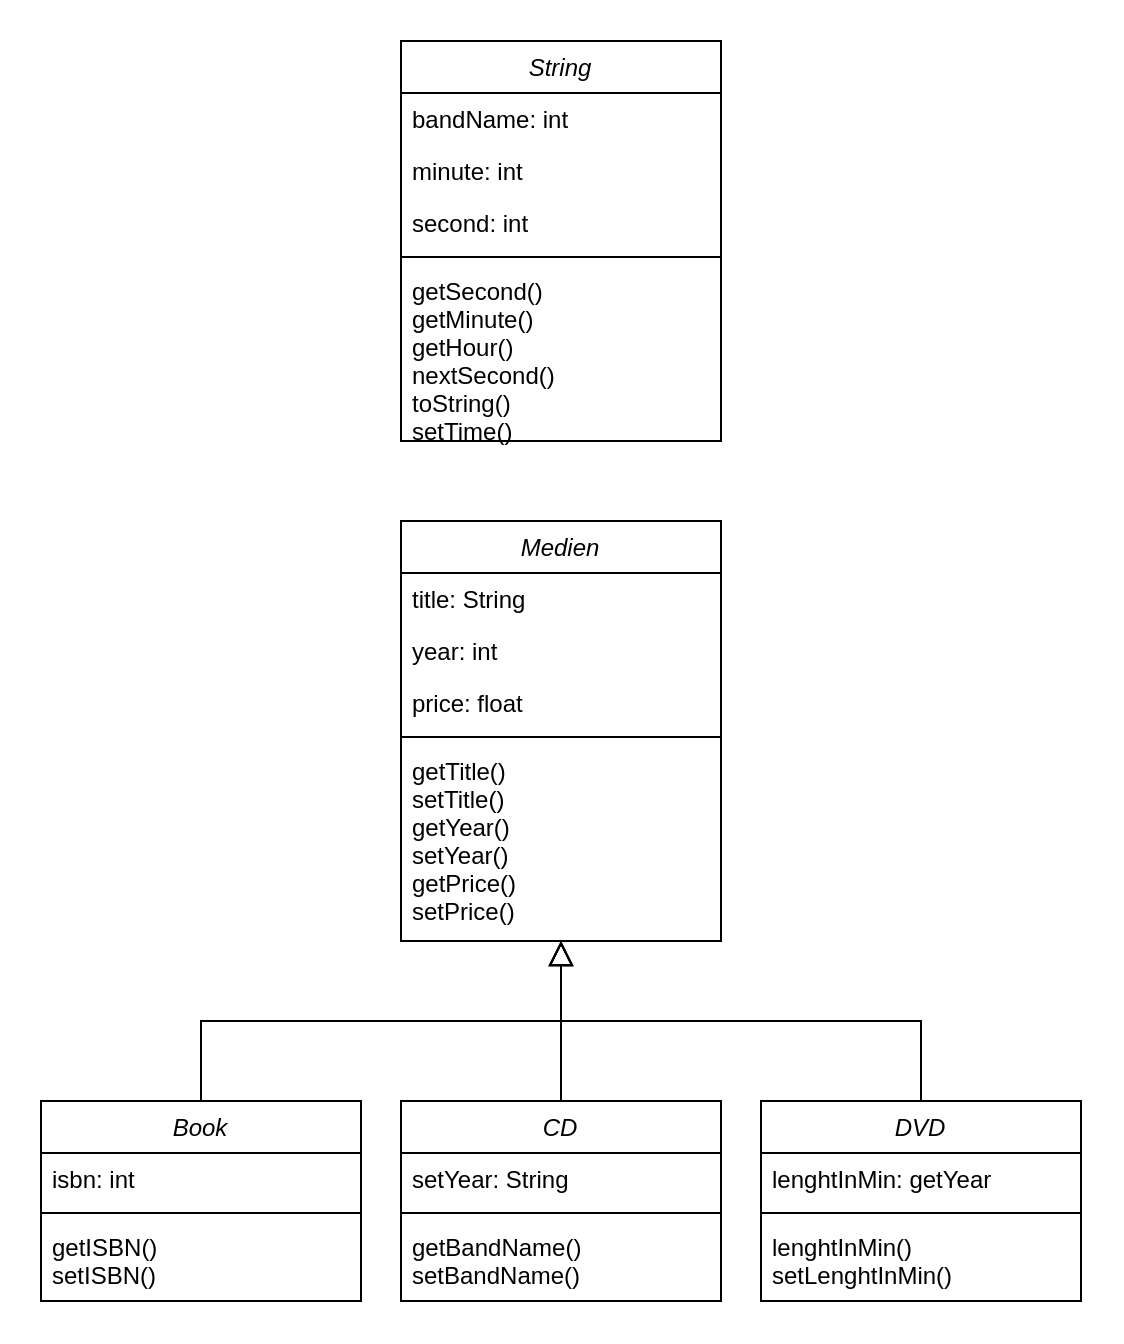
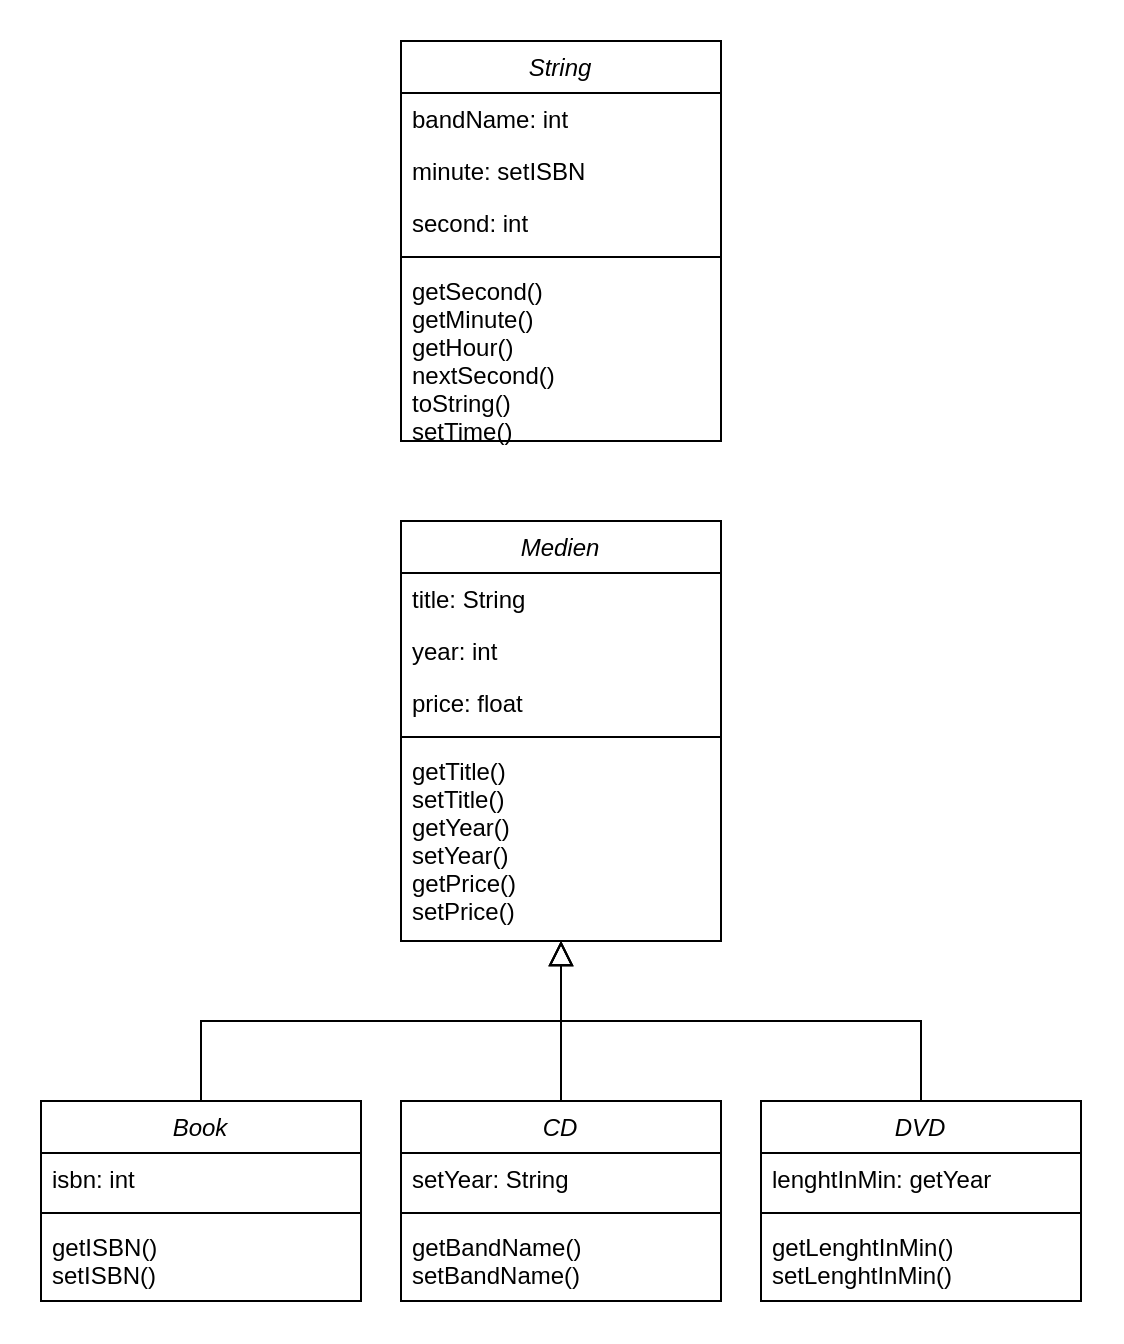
node "minute: int": label "minute: int" -> "minute: setISBN"
node "lenghtInMin() setLenghtInMin()": label "lenghtInMin() setLenghtInMin()" -> "getLenghtInMin() setLenghtInMin()"
